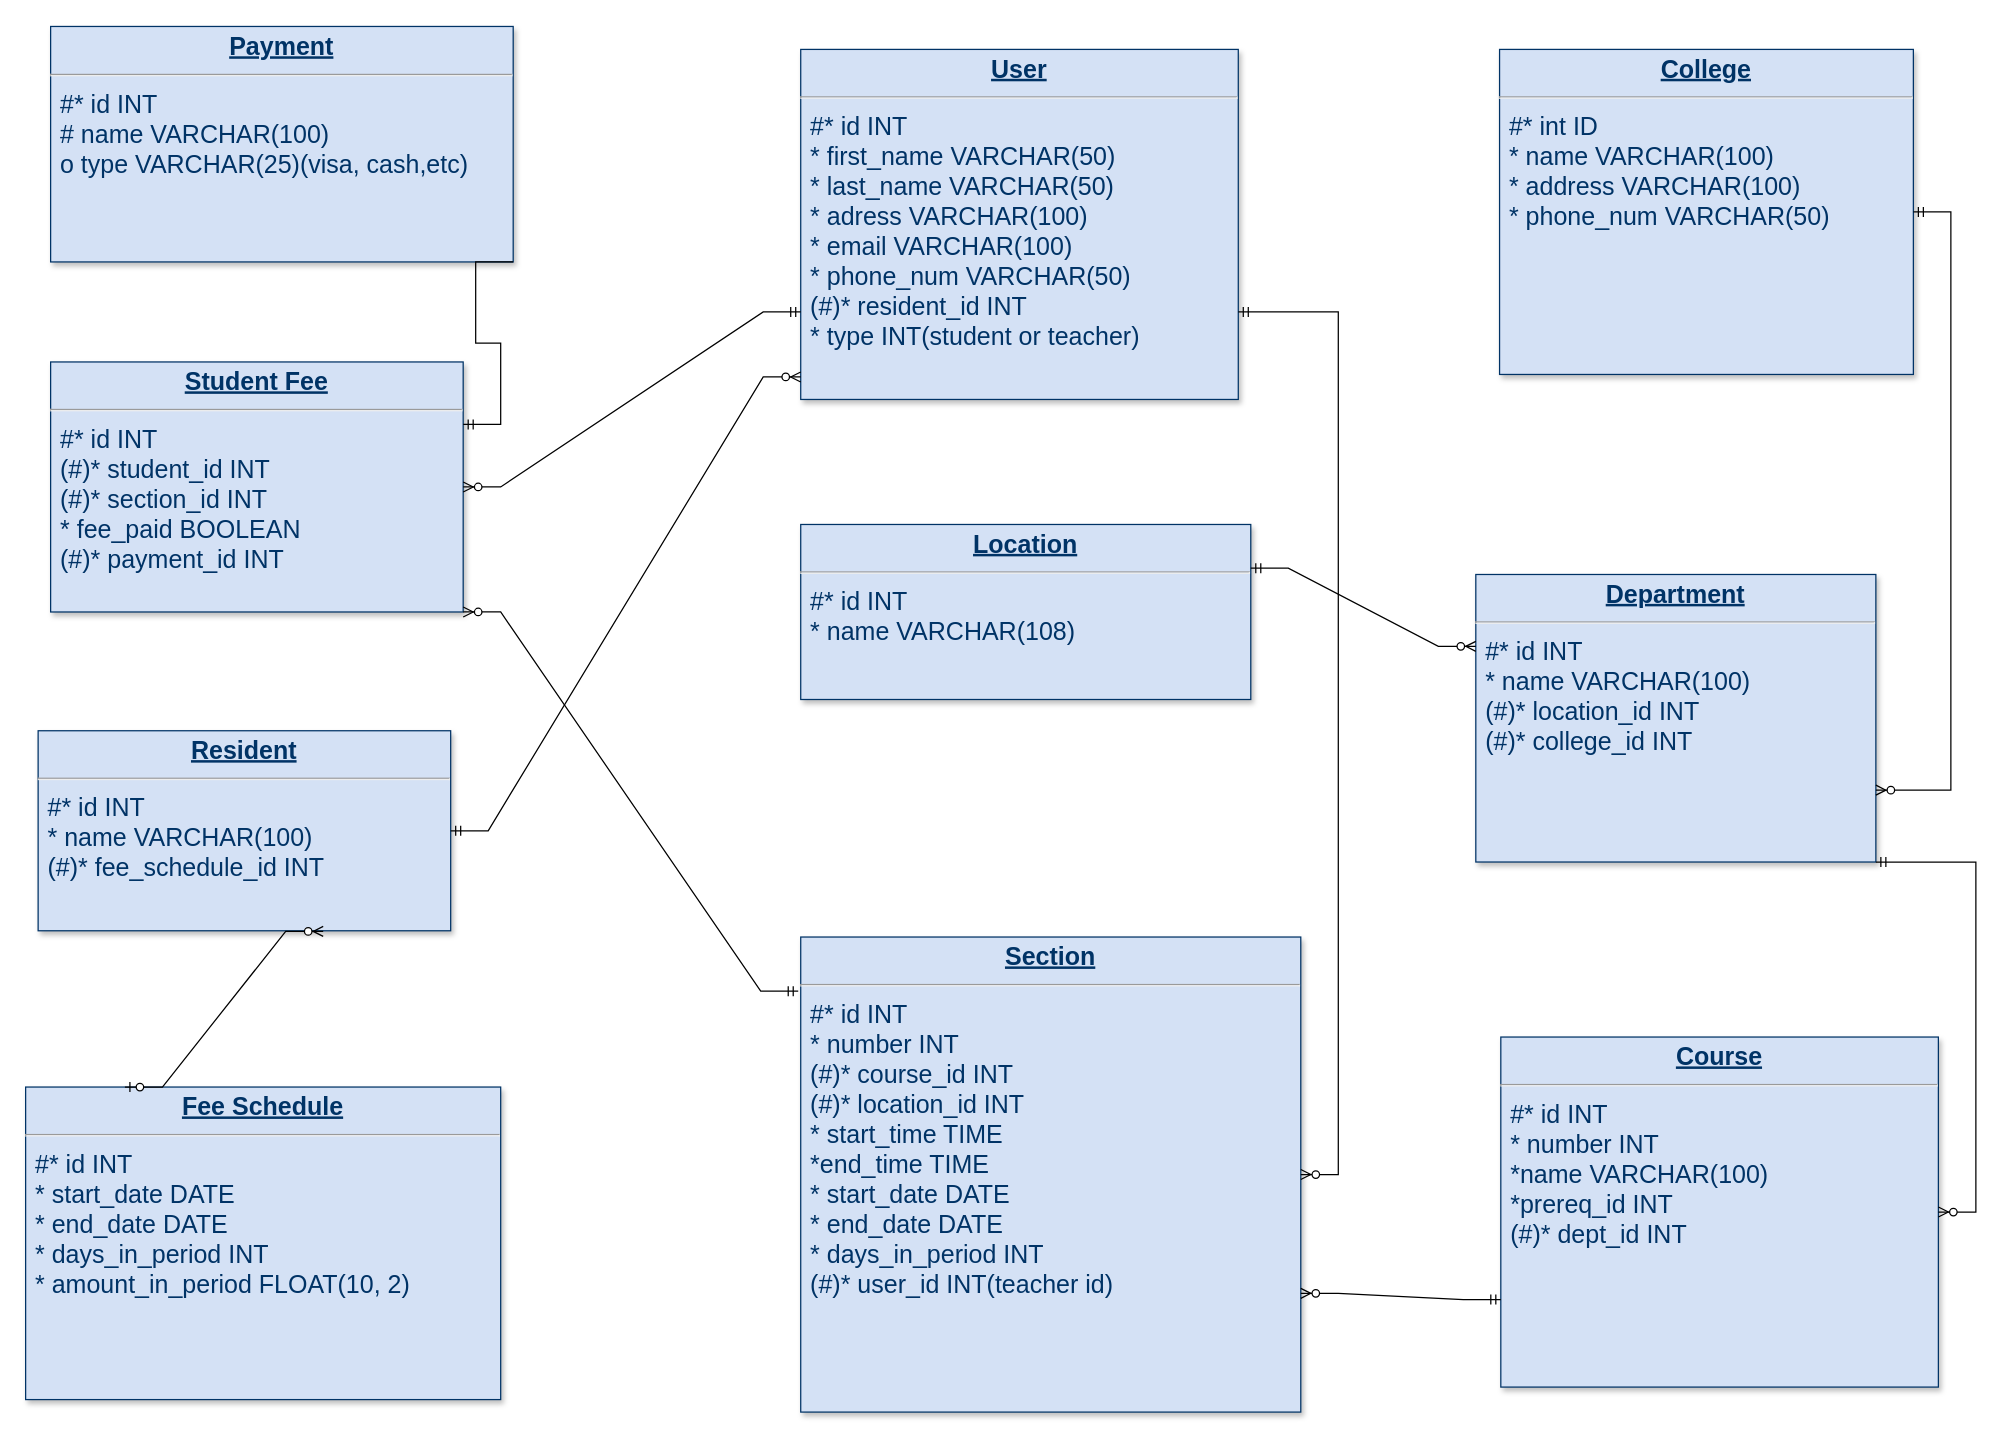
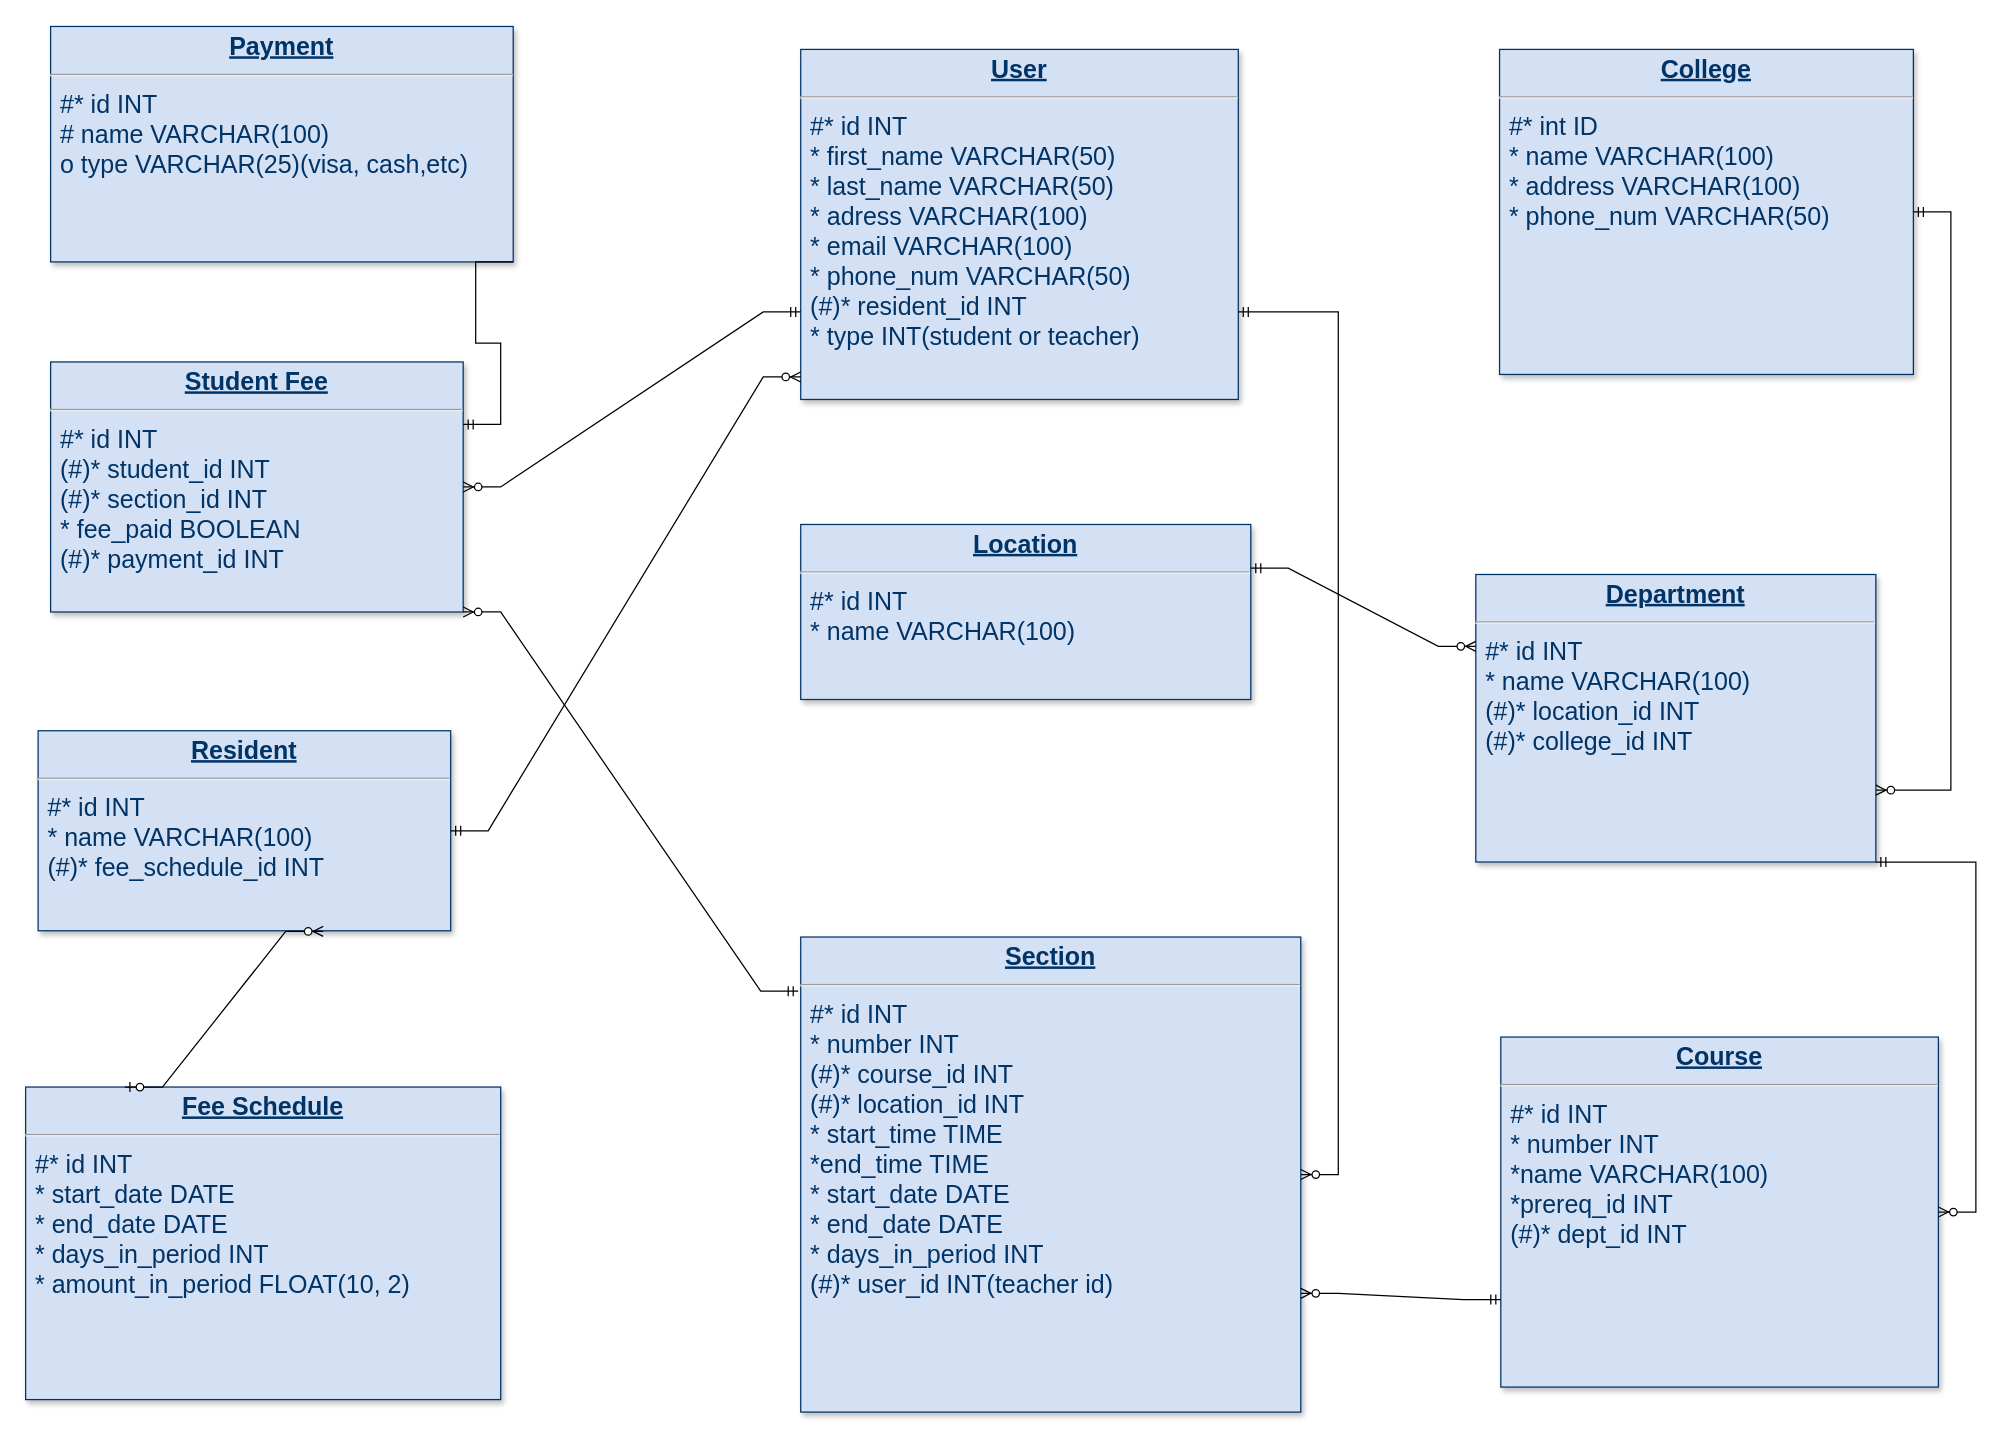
node "Location #* id INT * name VARCHAR(108)": label "Location #* id INT * name VARCHAR(108)" -> "Location #* id INT * name VARCHAR(100)"
